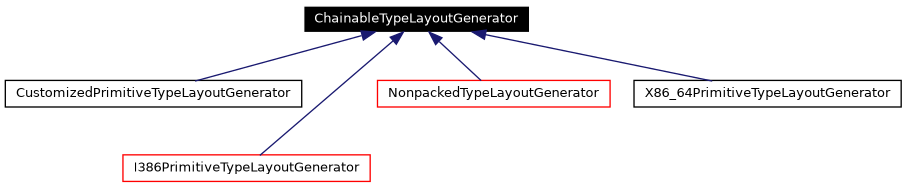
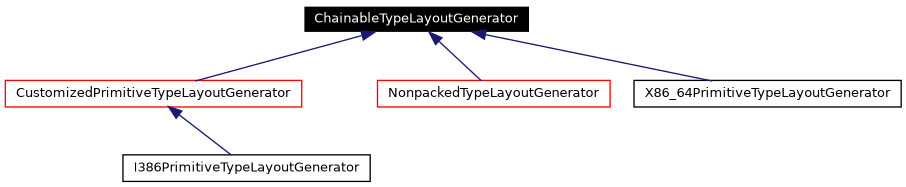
node "CustomizedPrimitiveTypeLayoutGenerator": color black -> red
edge "I386PrimitiveTypeLayoutGenerator" -> "ChainableTypeLayoutGenerator": now "I386PrimitiveTypeLayoutGenerator" -> "CustomizedPrimitiveTypeLayoutGenerator"
node "I386PrimitiveTypeLayoutGenerator": color red -> black
